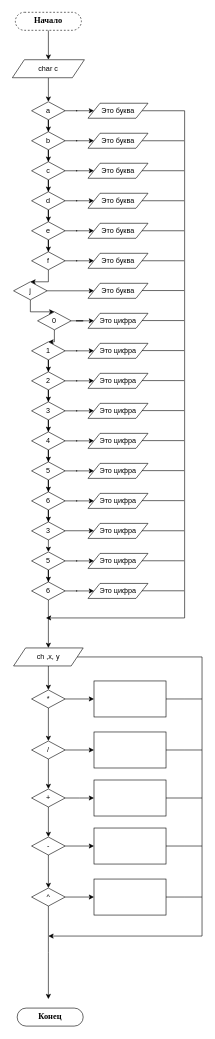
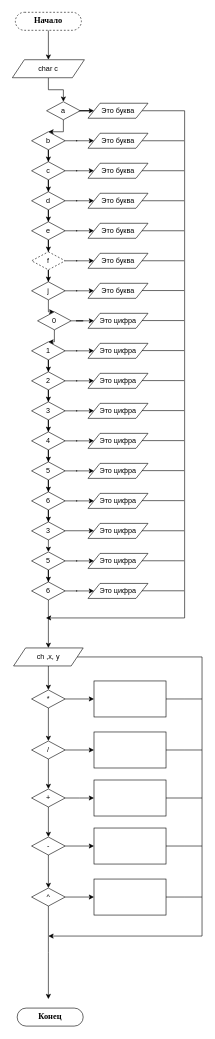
node "a": moved (48, 111) -> (63, 111)
node "f": style solid -> dashed
node "j": moved (30, 291) -> (48, 291)
